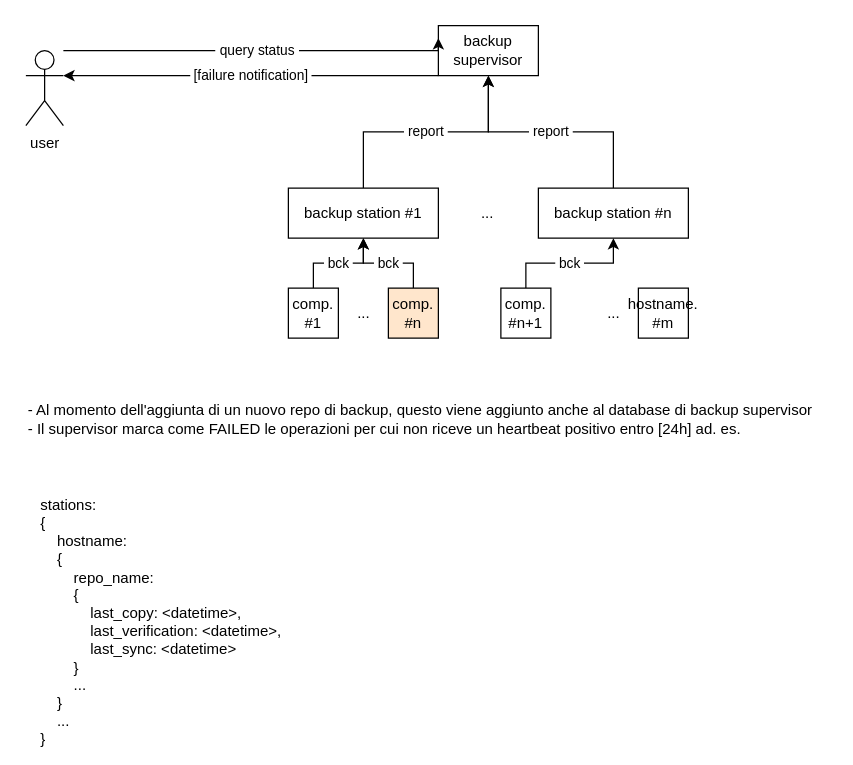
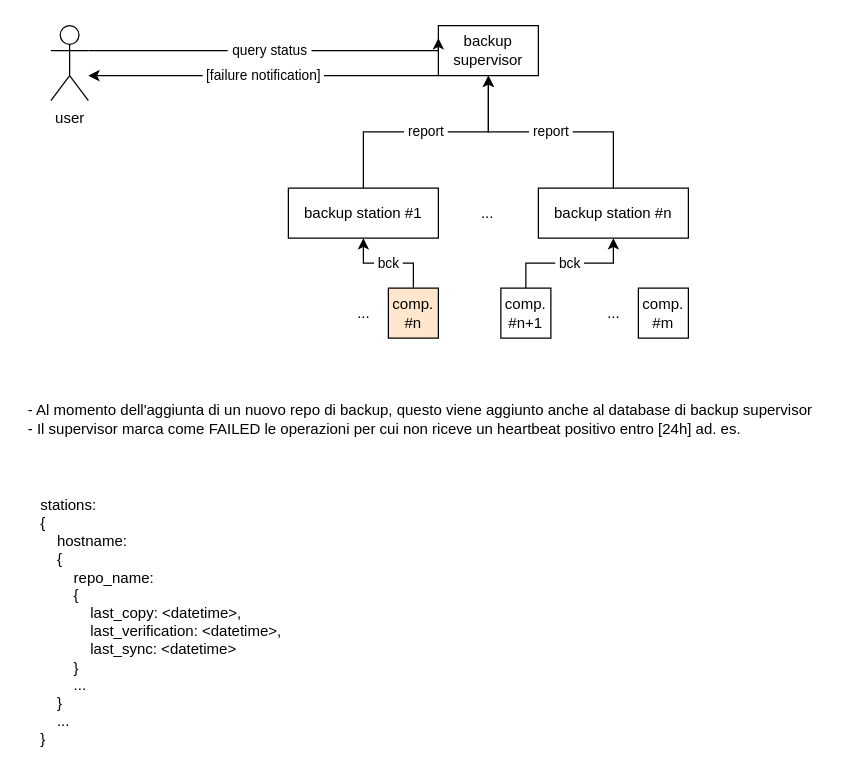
node "user": moved (44, 88) -> (69, 63)
edge "comp. #1" -> "backup station #1": removed, label "bck"
node "comp. #1": removed
node "hostname. #m": label "hostname. #m" -> "comp. #m"
